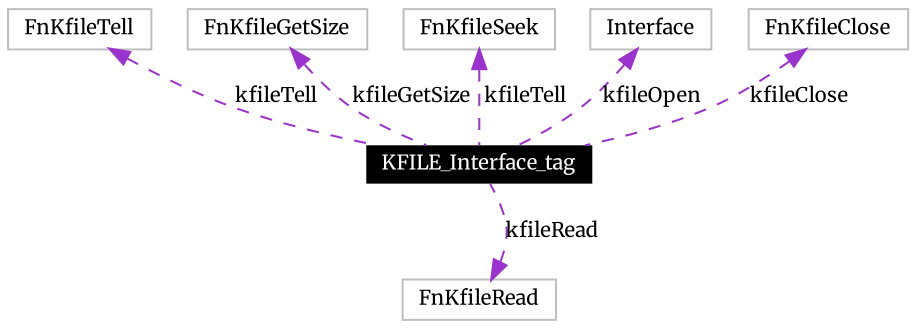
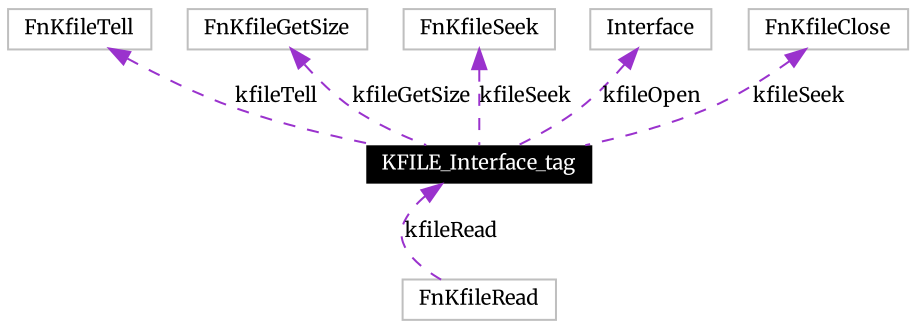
edge "KFILE_Interface_tag" -> "FnKfileSeek": label "kfileTell" -> "kfileSeek"
edge "KFILE_Interface_tag" -> "FnKfileClose": label "kfileClose" -> "kfileSeek"
edge "KFILE_Interface_tag" -> "FnKfileRead": reversed
